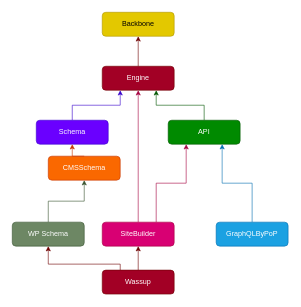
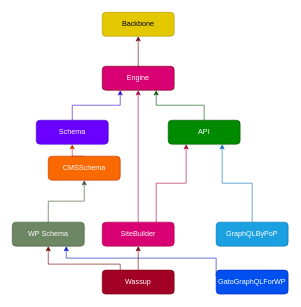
node "Engine": fillcolor #a20025 -> #d80073
edge "GatoGraphQLForWP" -> "WP Schema": added
node "GatoGraphQLForWP": added
